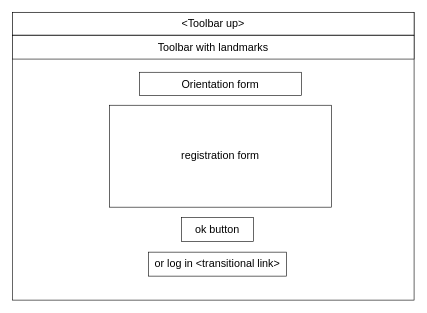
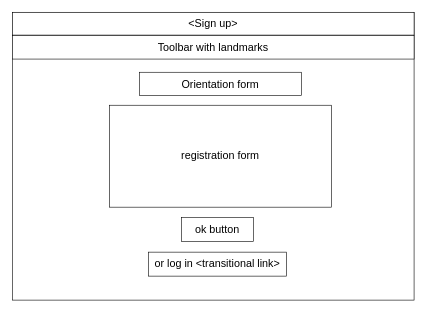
node "<Toolbar up>": label "<Toolbar up>" -> "<Sign up>"
